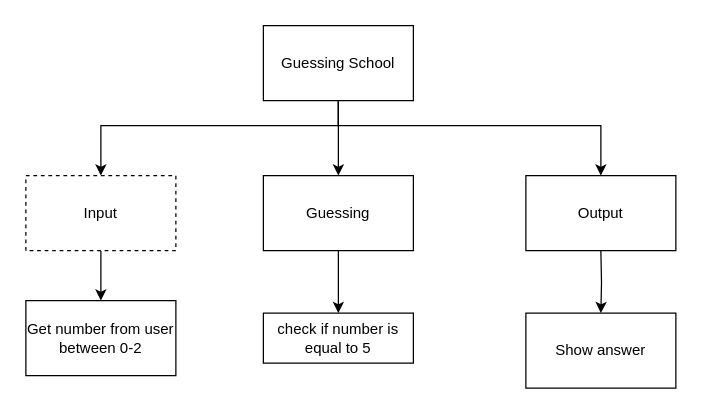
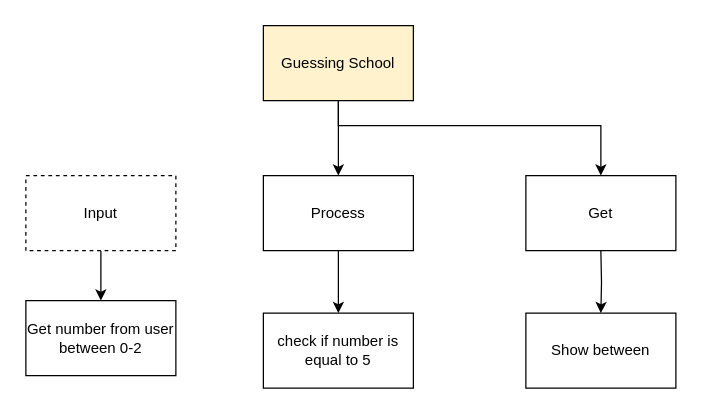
node "Guessing School": fillcolor #ffffff -> #fff2cc
edge "Guessing School" -> "Input": removed
node "Guessing": label "Guessing" -> "Process"
node "Output": label "Output" -> "Get"
node "check if number is equal to 5": size 150x50 -> 150x75
node "Show answer": label "Show answer" -> "Show between"
